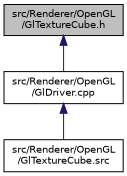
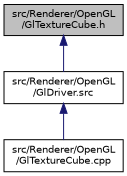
node "src/Renderer/OpenGL /GlDriver.cpp": label "src/Renderer/OpenGL /GlDriver.cpp" -> "src/Renderer/OpenGL /GlDriver.src"
node "src/Renderer/OpenGL /GlTextureCube.src": label "src/Renderer/OpenGL /GlTextureCube.src" -> "src/Renderer/OpenGL /GlTextureCube.cpp"
